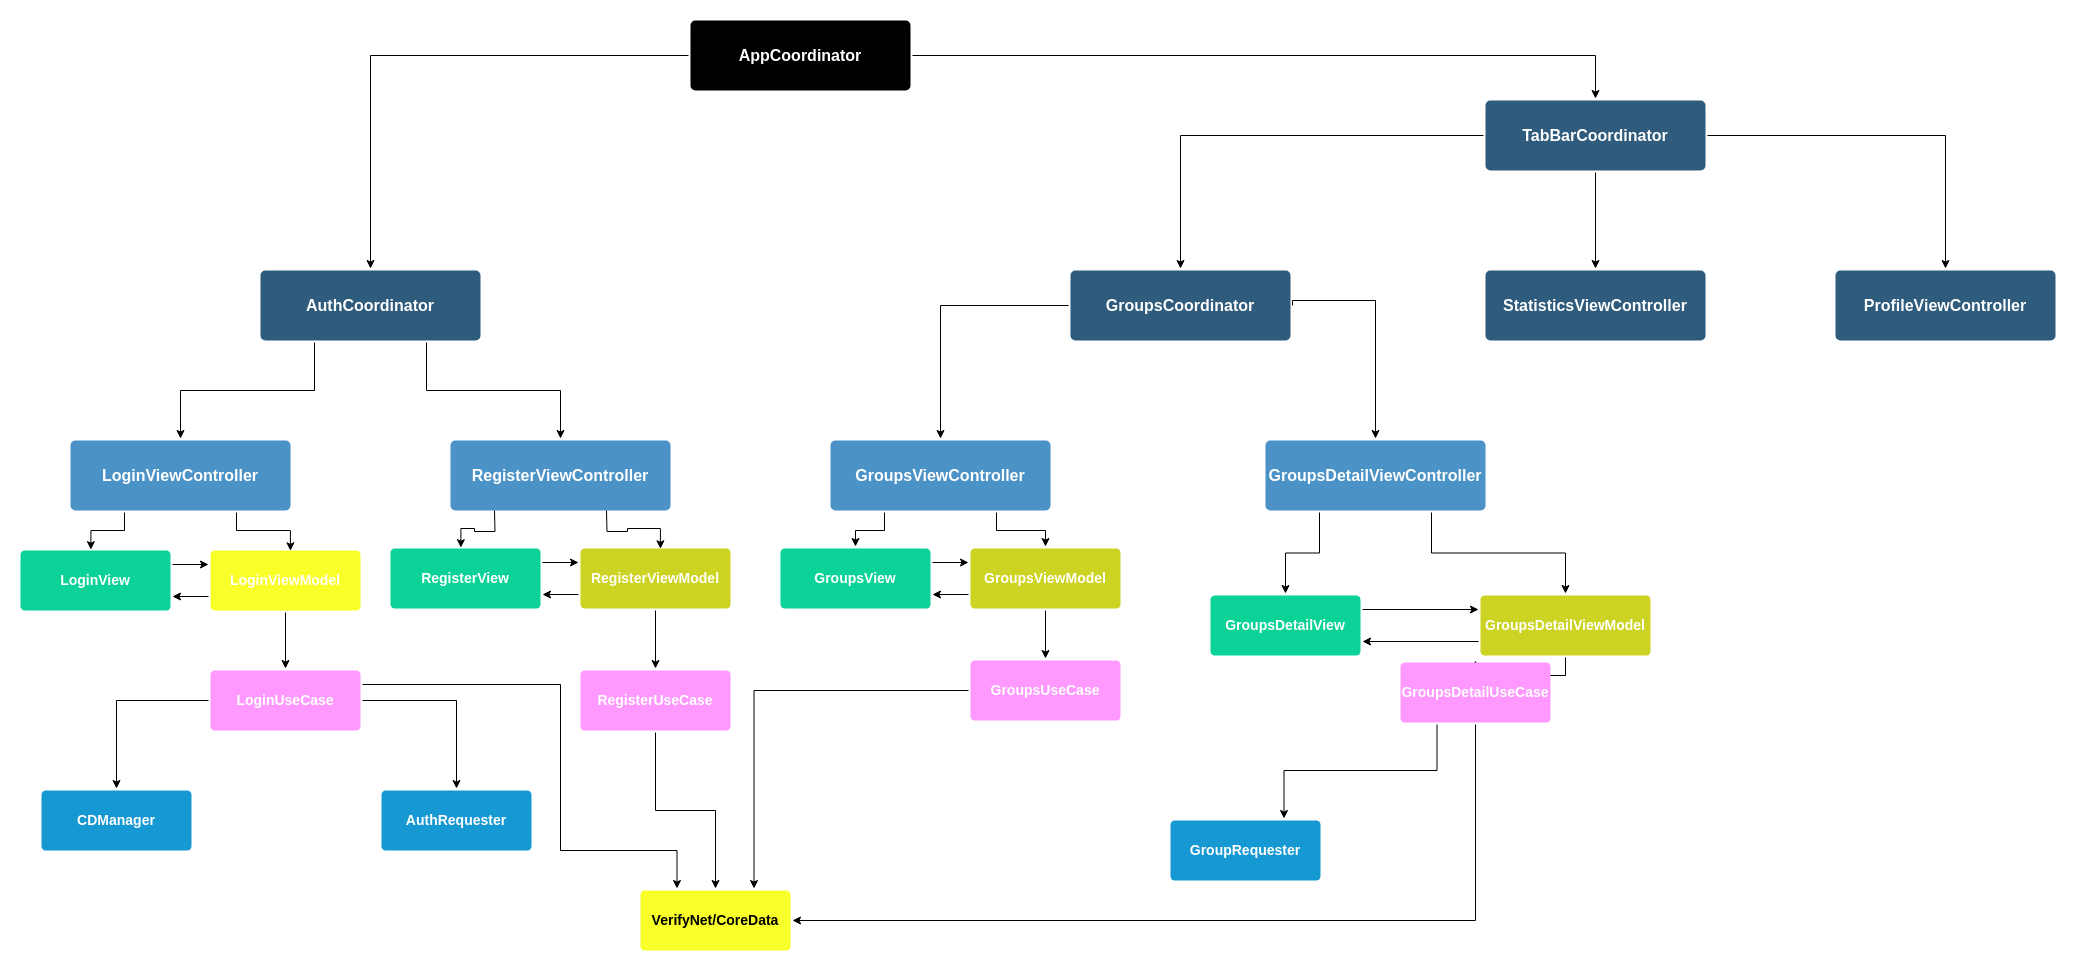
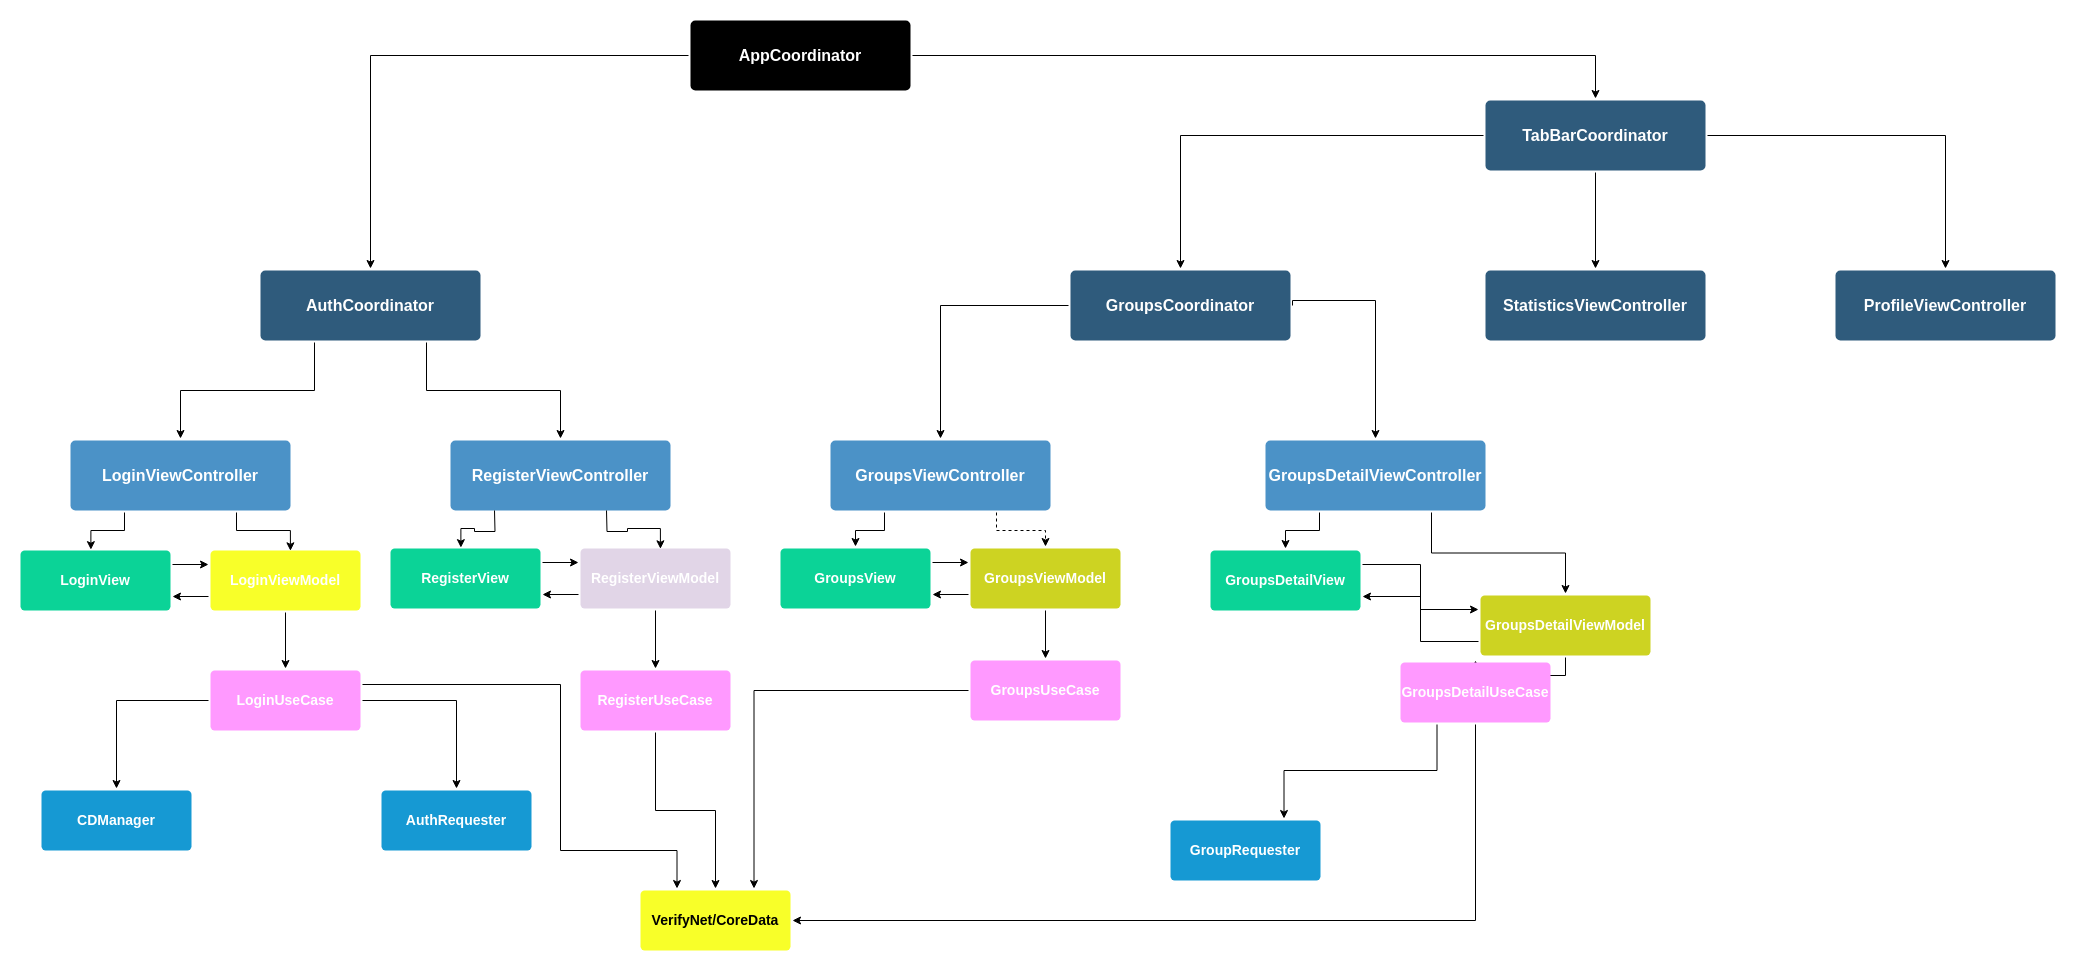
edge "GroupsViewController" -> "GroupsViewModel": style solid -> dashed
node "RegisterViewModel": fillcolor #cdd322 -> #e1d5e7
node "GroupsDetailView": moved (1286, 626) -> (1286, 581)
